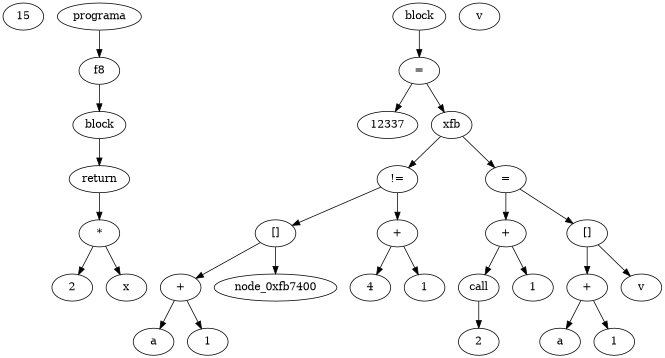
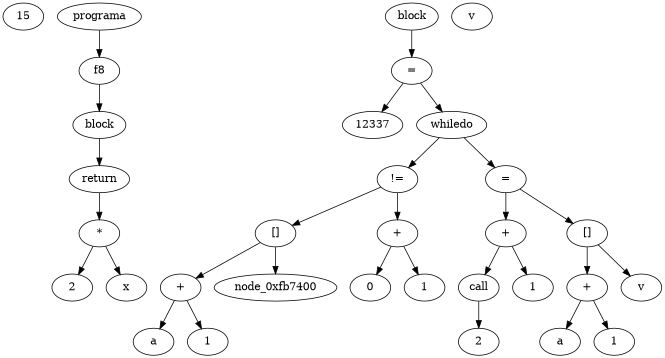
node "xfb": label "xfb" -> "whiledo"
node "4": label "4" -> "0"
